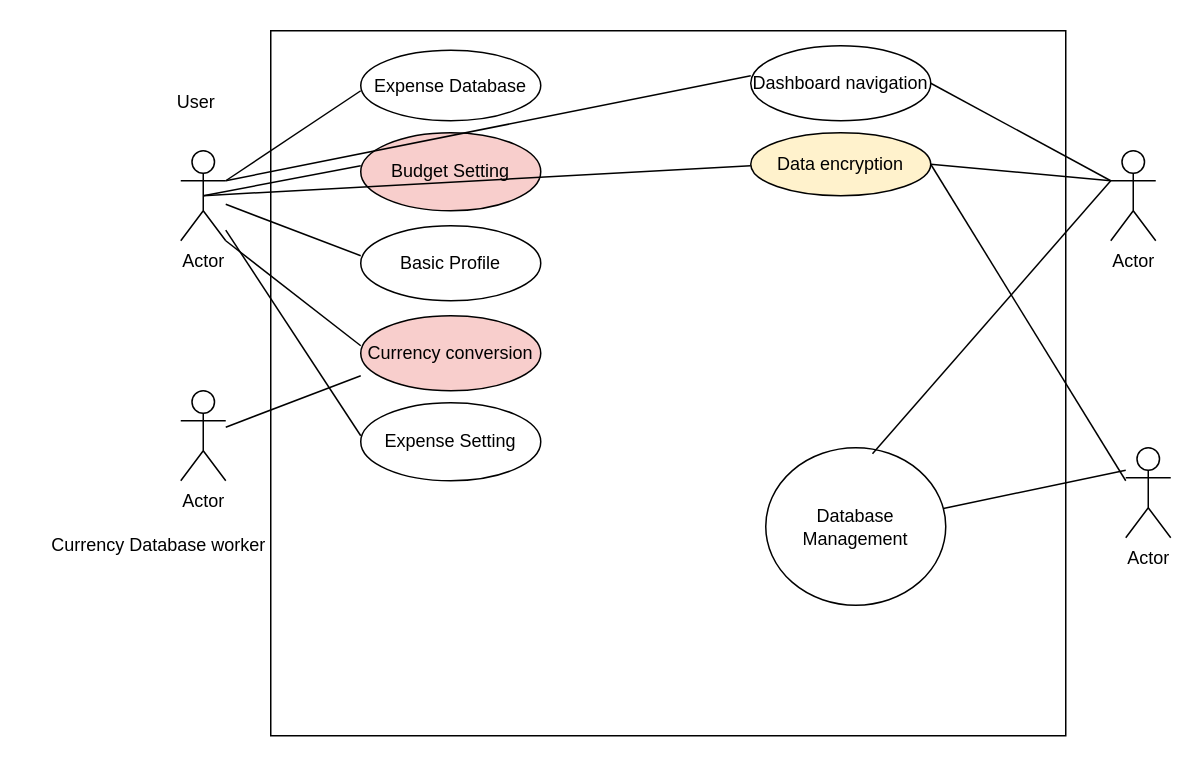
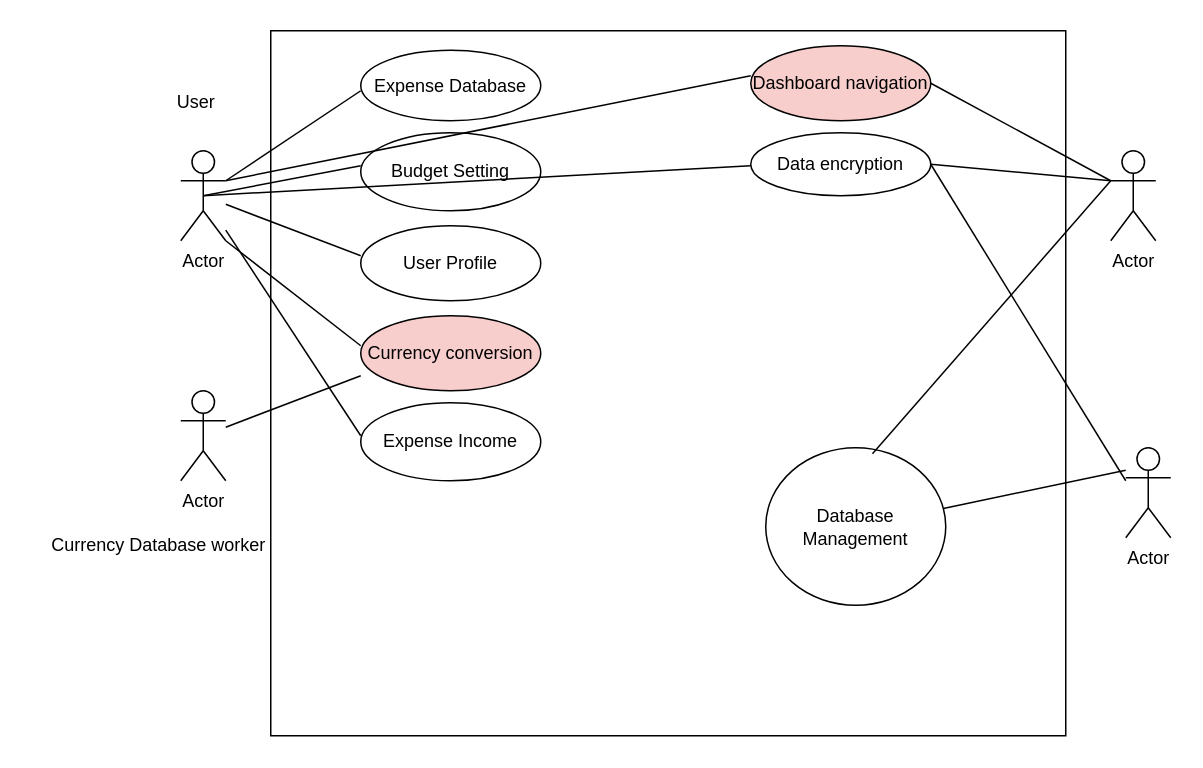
node "Dashboard navigation": fillcolor #ffffff -> #f8cecc
node "Data encryption": fillcolor #fff2cc -> #ffffff
node "Budget Setting": fillcolor #f8cecc -> #ffffff
node "Basic Profile": label "Basic Profile" -> "User Profile"
node "Expense Setting": label "Expense Setting" -> "Expense Income"
